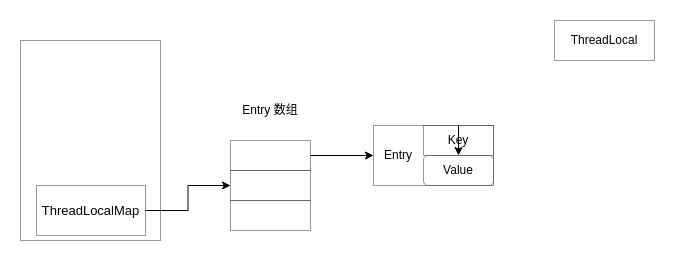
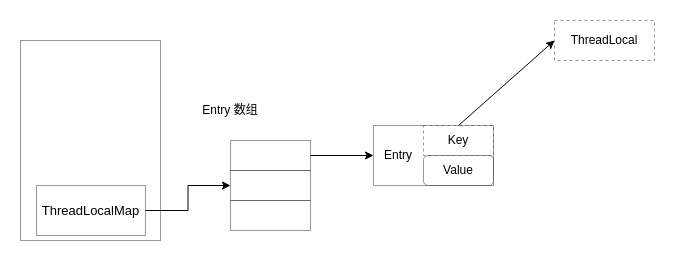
node "ThreadLocal": style solid -> dashed
node "Entry 数组": moved (271, 111) -> (231, 111)
edge "Key" -> "Value": now "Key" -> "ThreadLocal"
node "Key": style solid -> dashed
